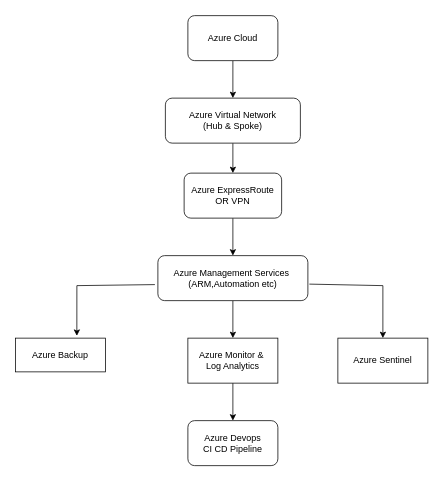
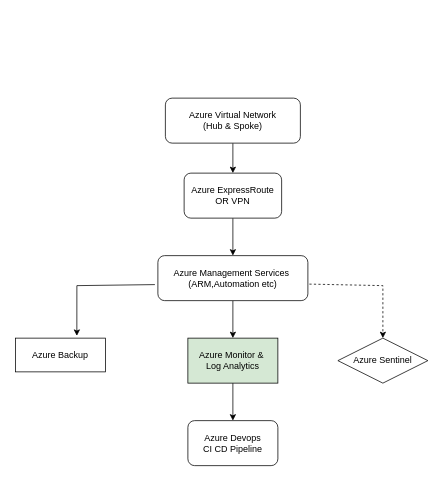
node "Azure Cloud": removed
edge "Azure Cloud" -> "Azure Virtual Network (Hub & Spoke)": removed
edge "Azure Management Services (ARM,Automation etc)" -> "Azure Sentinel": style solid -> dashed
node "Azure Monitor & Log Analytics": fillcolor #ffffff -> #d5e8d4
node "Azure Sentinel": shape rectangle -> diamond
